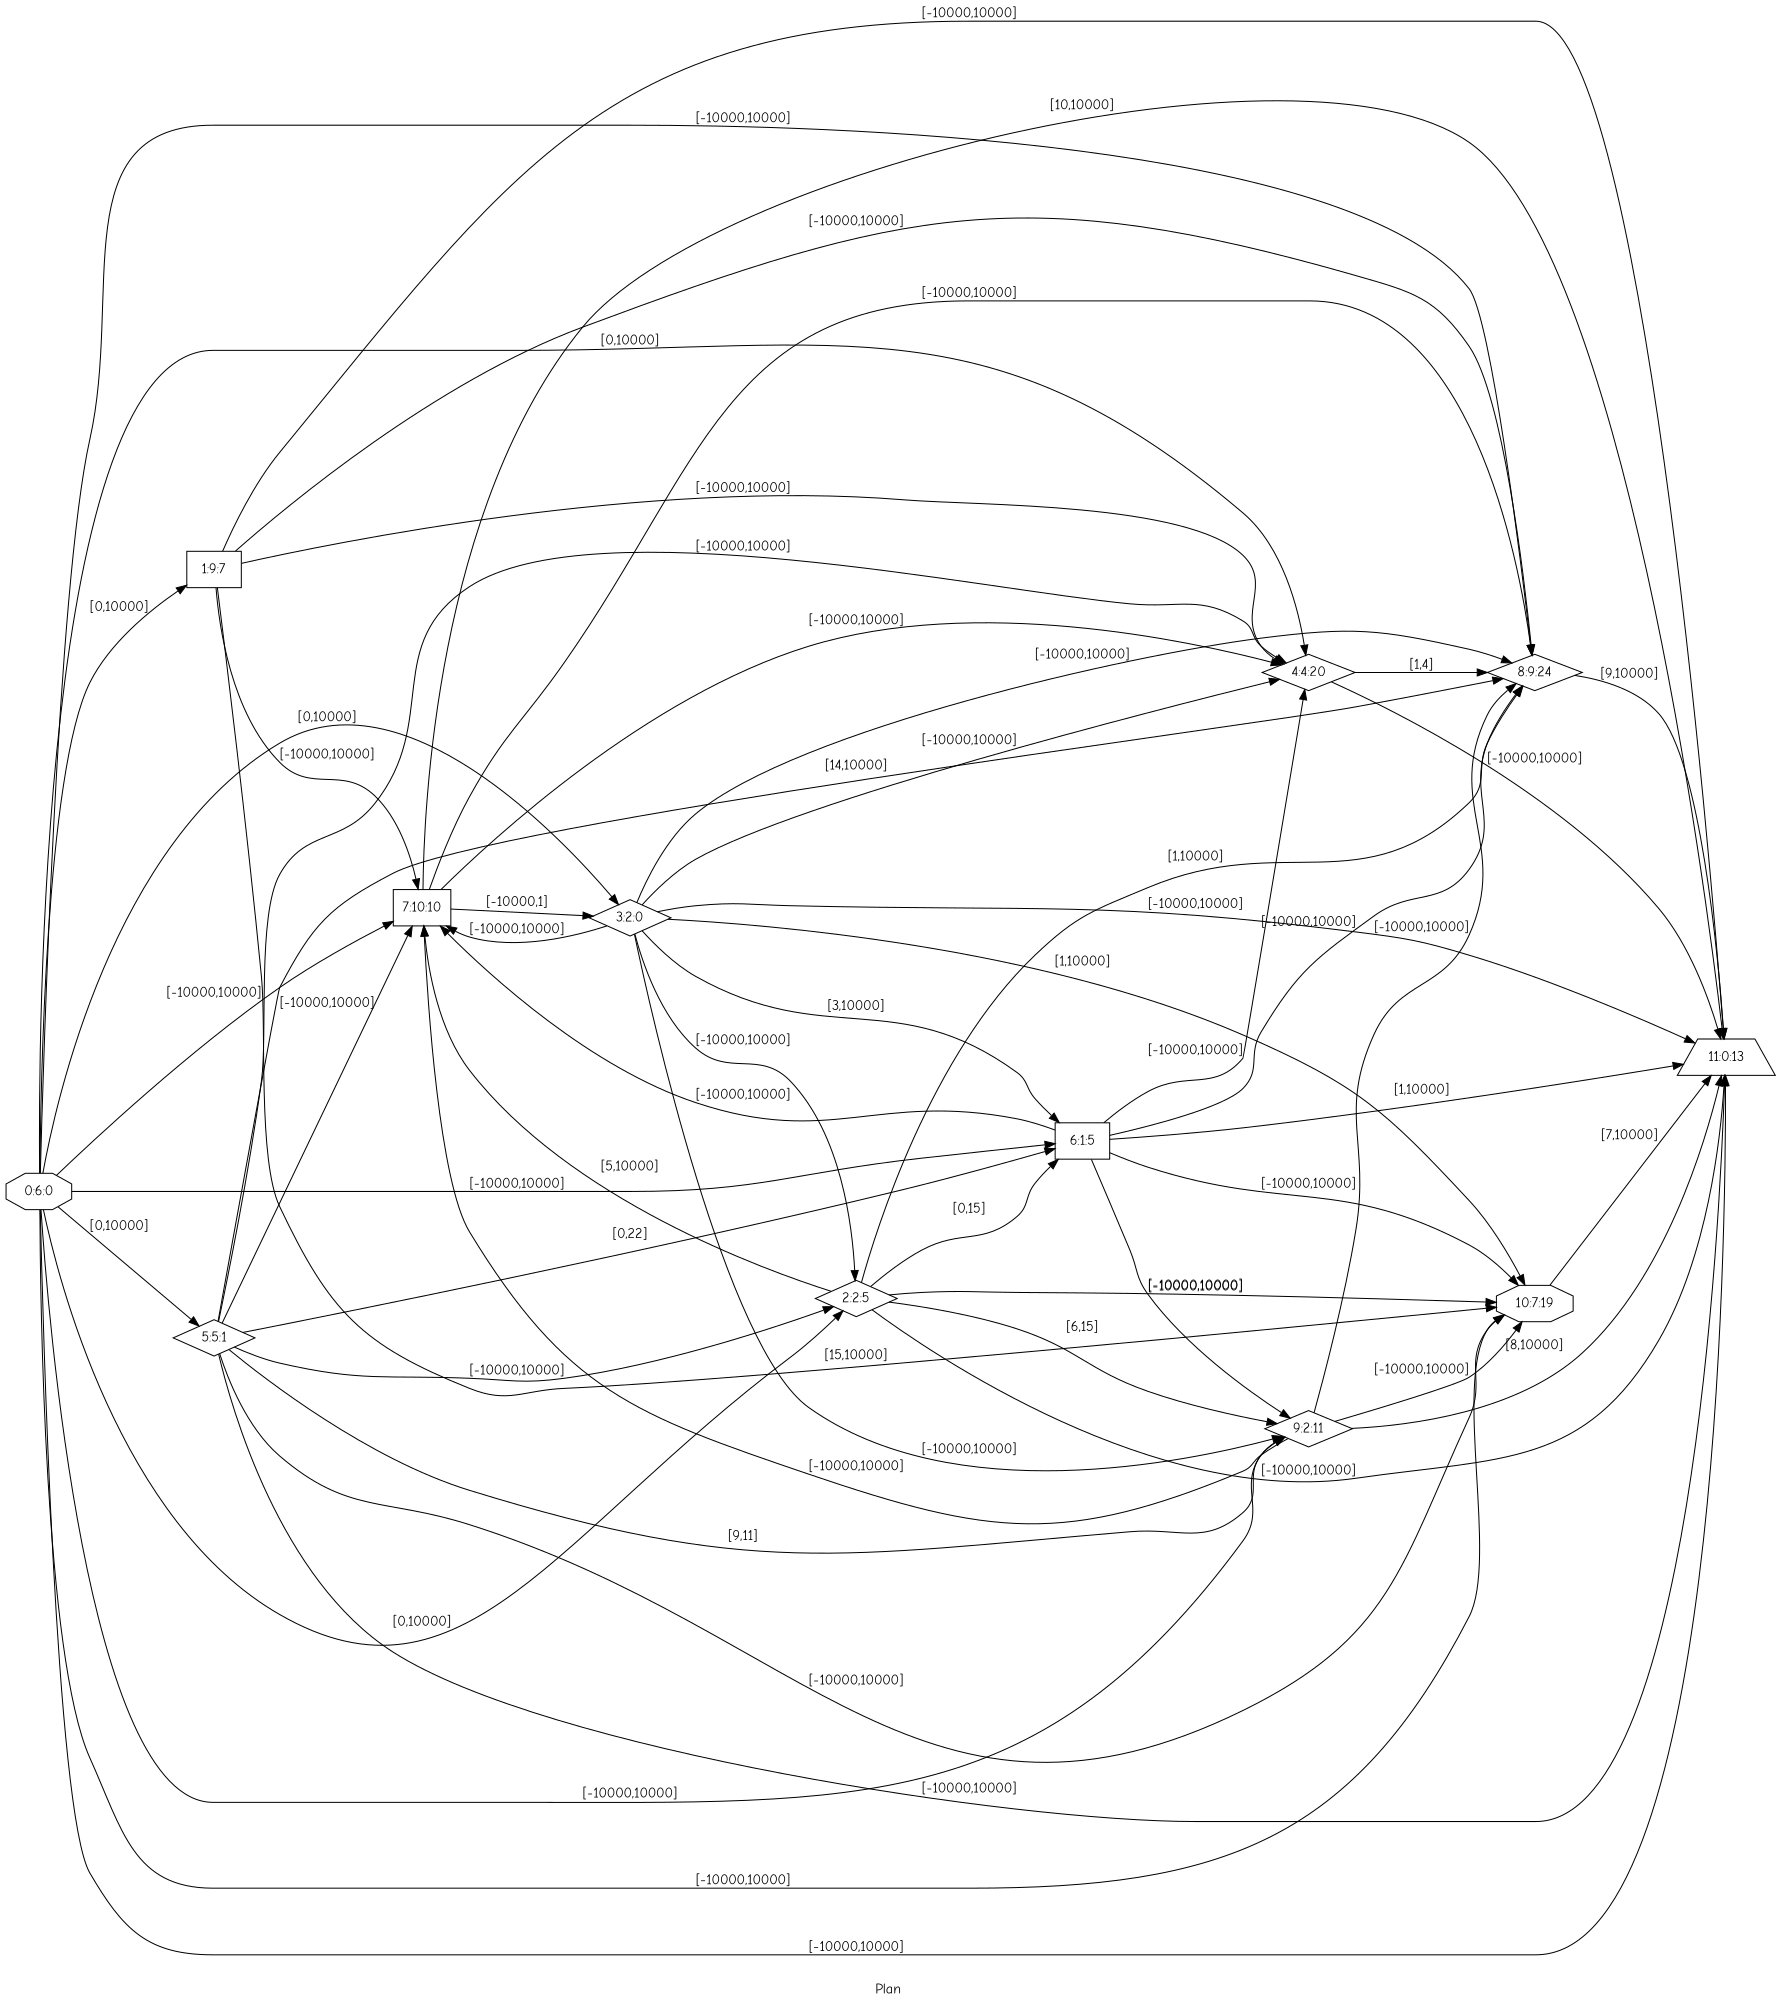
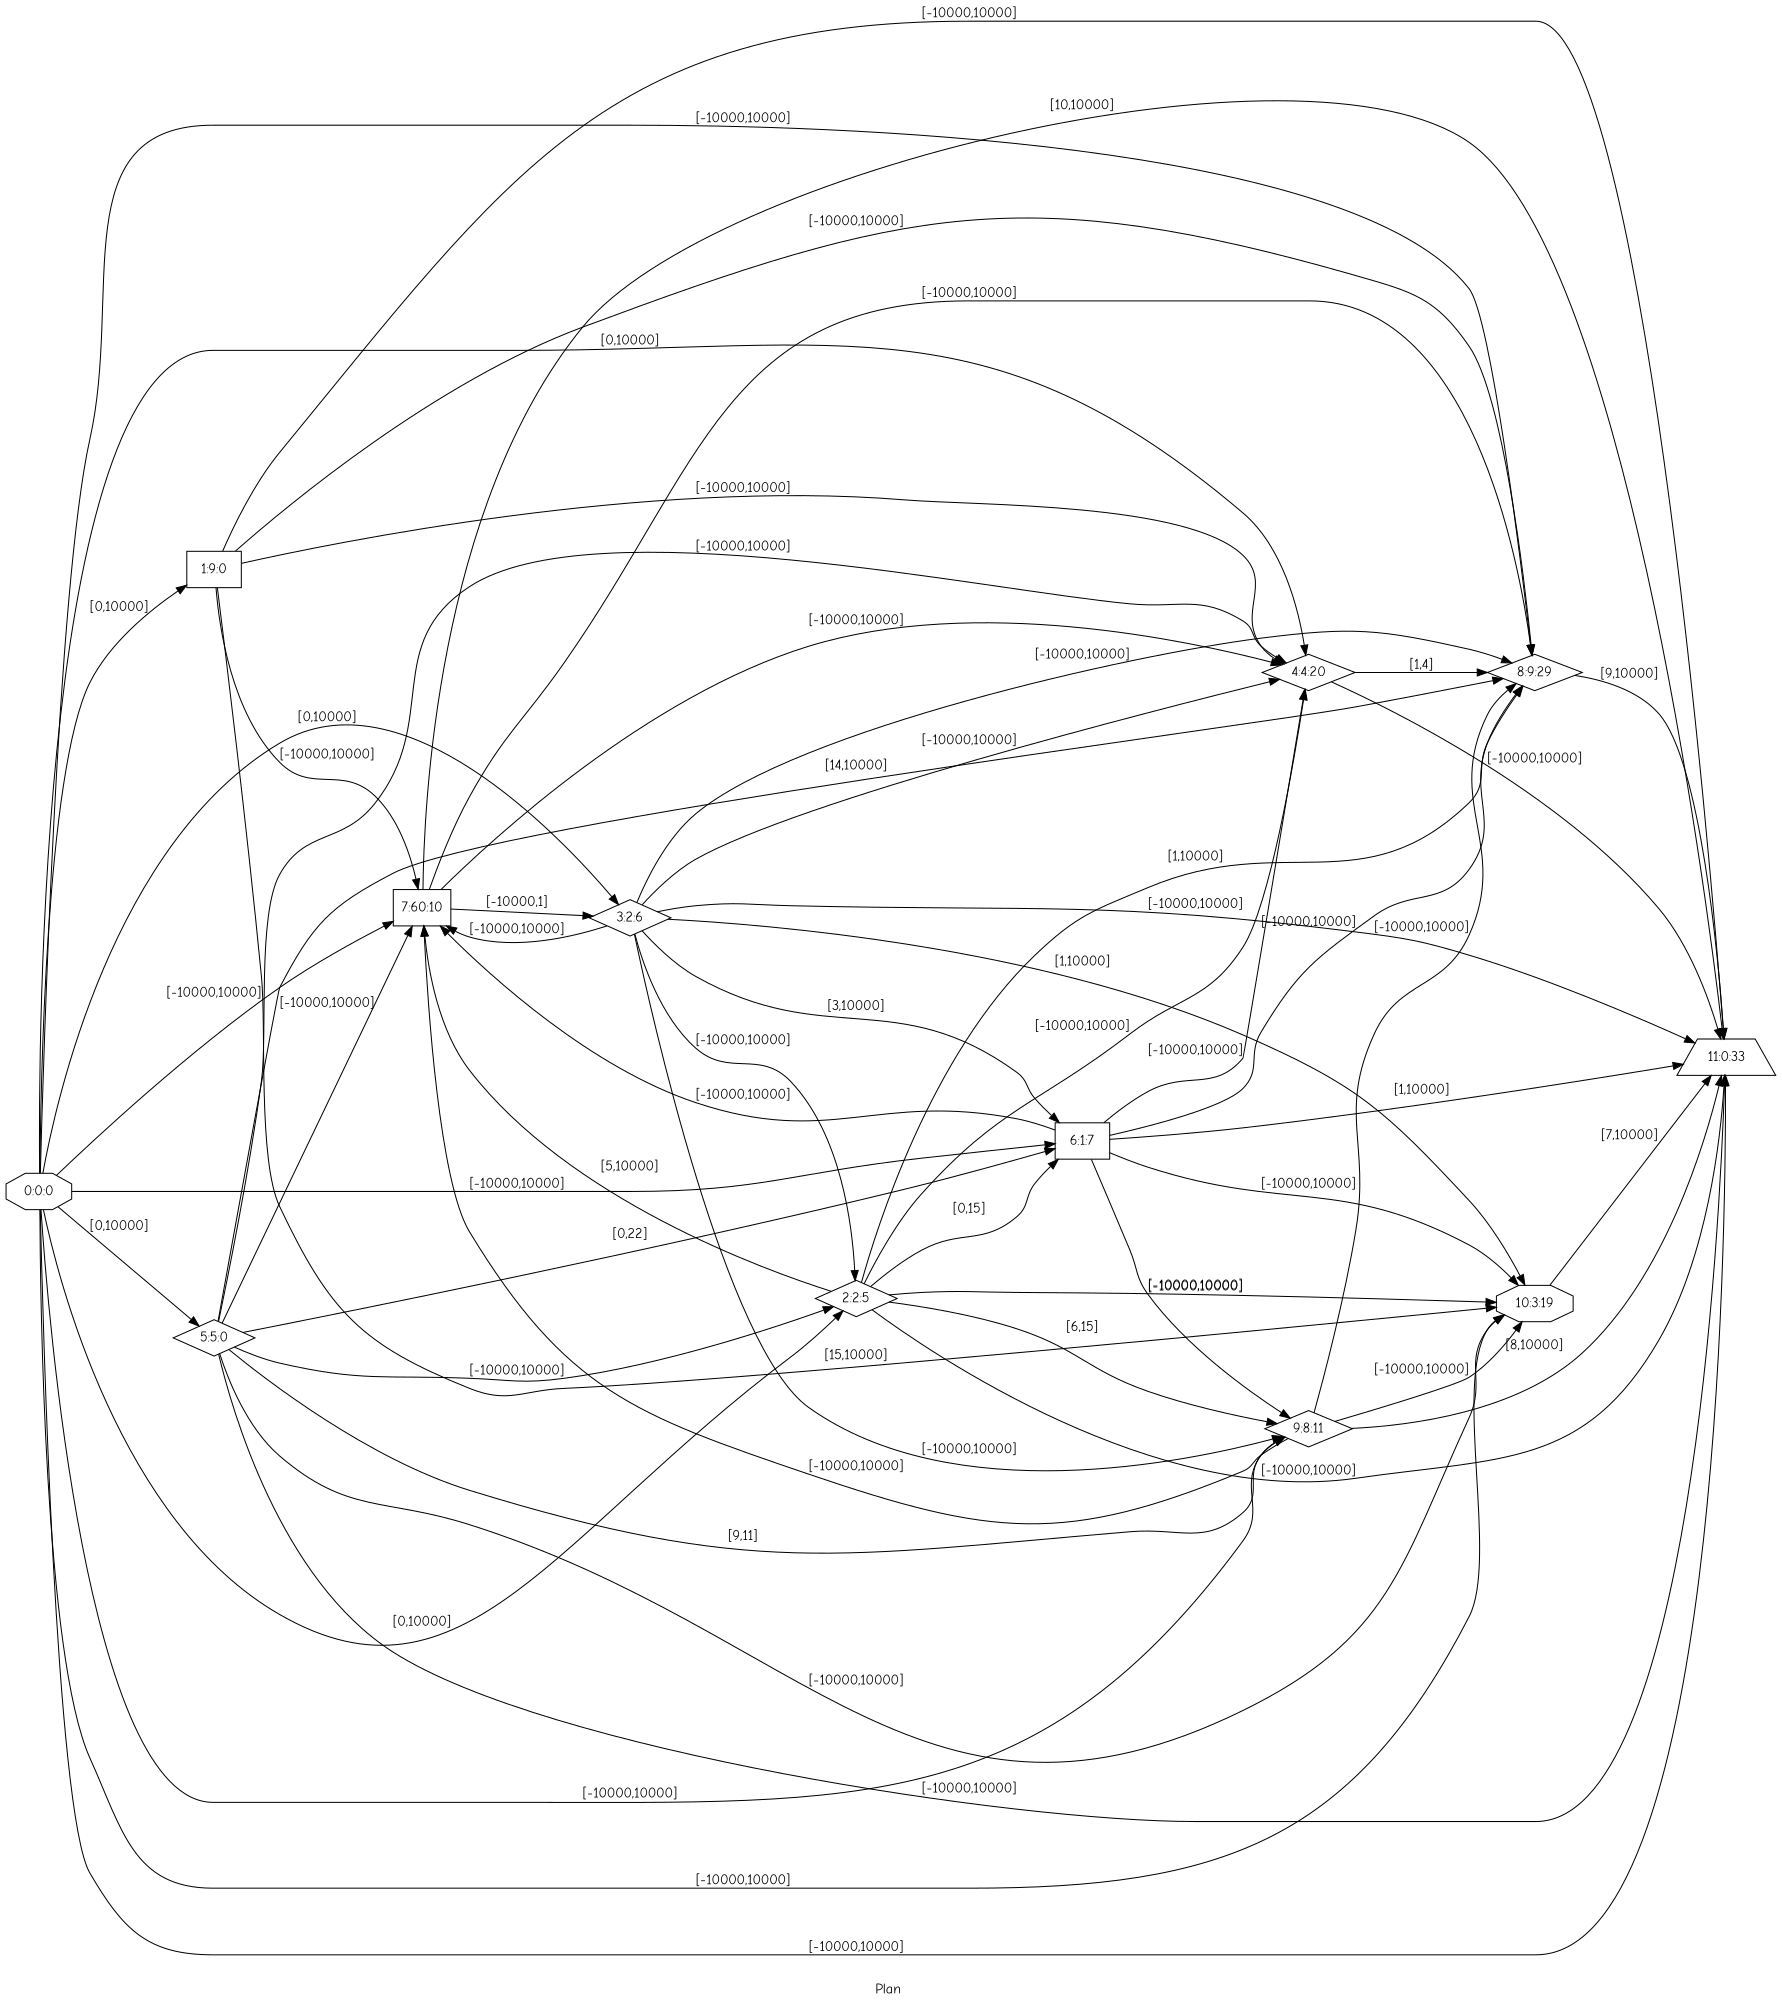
node "1:9:7": label "1:9:7" -> "1:9:0"
node "8:9:24": label "8:9:24" -> "8:9:29"
node "7:10:10": label "7:10:10" -> "7:60:10"
node "3:2:0": label "3:2:0" -> "3:2:6"
edge "2:2:5" -> "4:4:20": added, label "[-10000,10000]"
node "11:0:13": label "11:0:13" -> "11:0:33"
node "6:1:5": label "6:1:5" -> "6:1:7"
node "0:6:0": label "0:6:0" -> "0:0:0"
node "10:7:19": label "10:7:19" -> "10:3:19"
node "5:5:1": label "5:5:1" -> "5:5:0"
node "9:2:11": label "9:2:11" -> "9:8:11"
